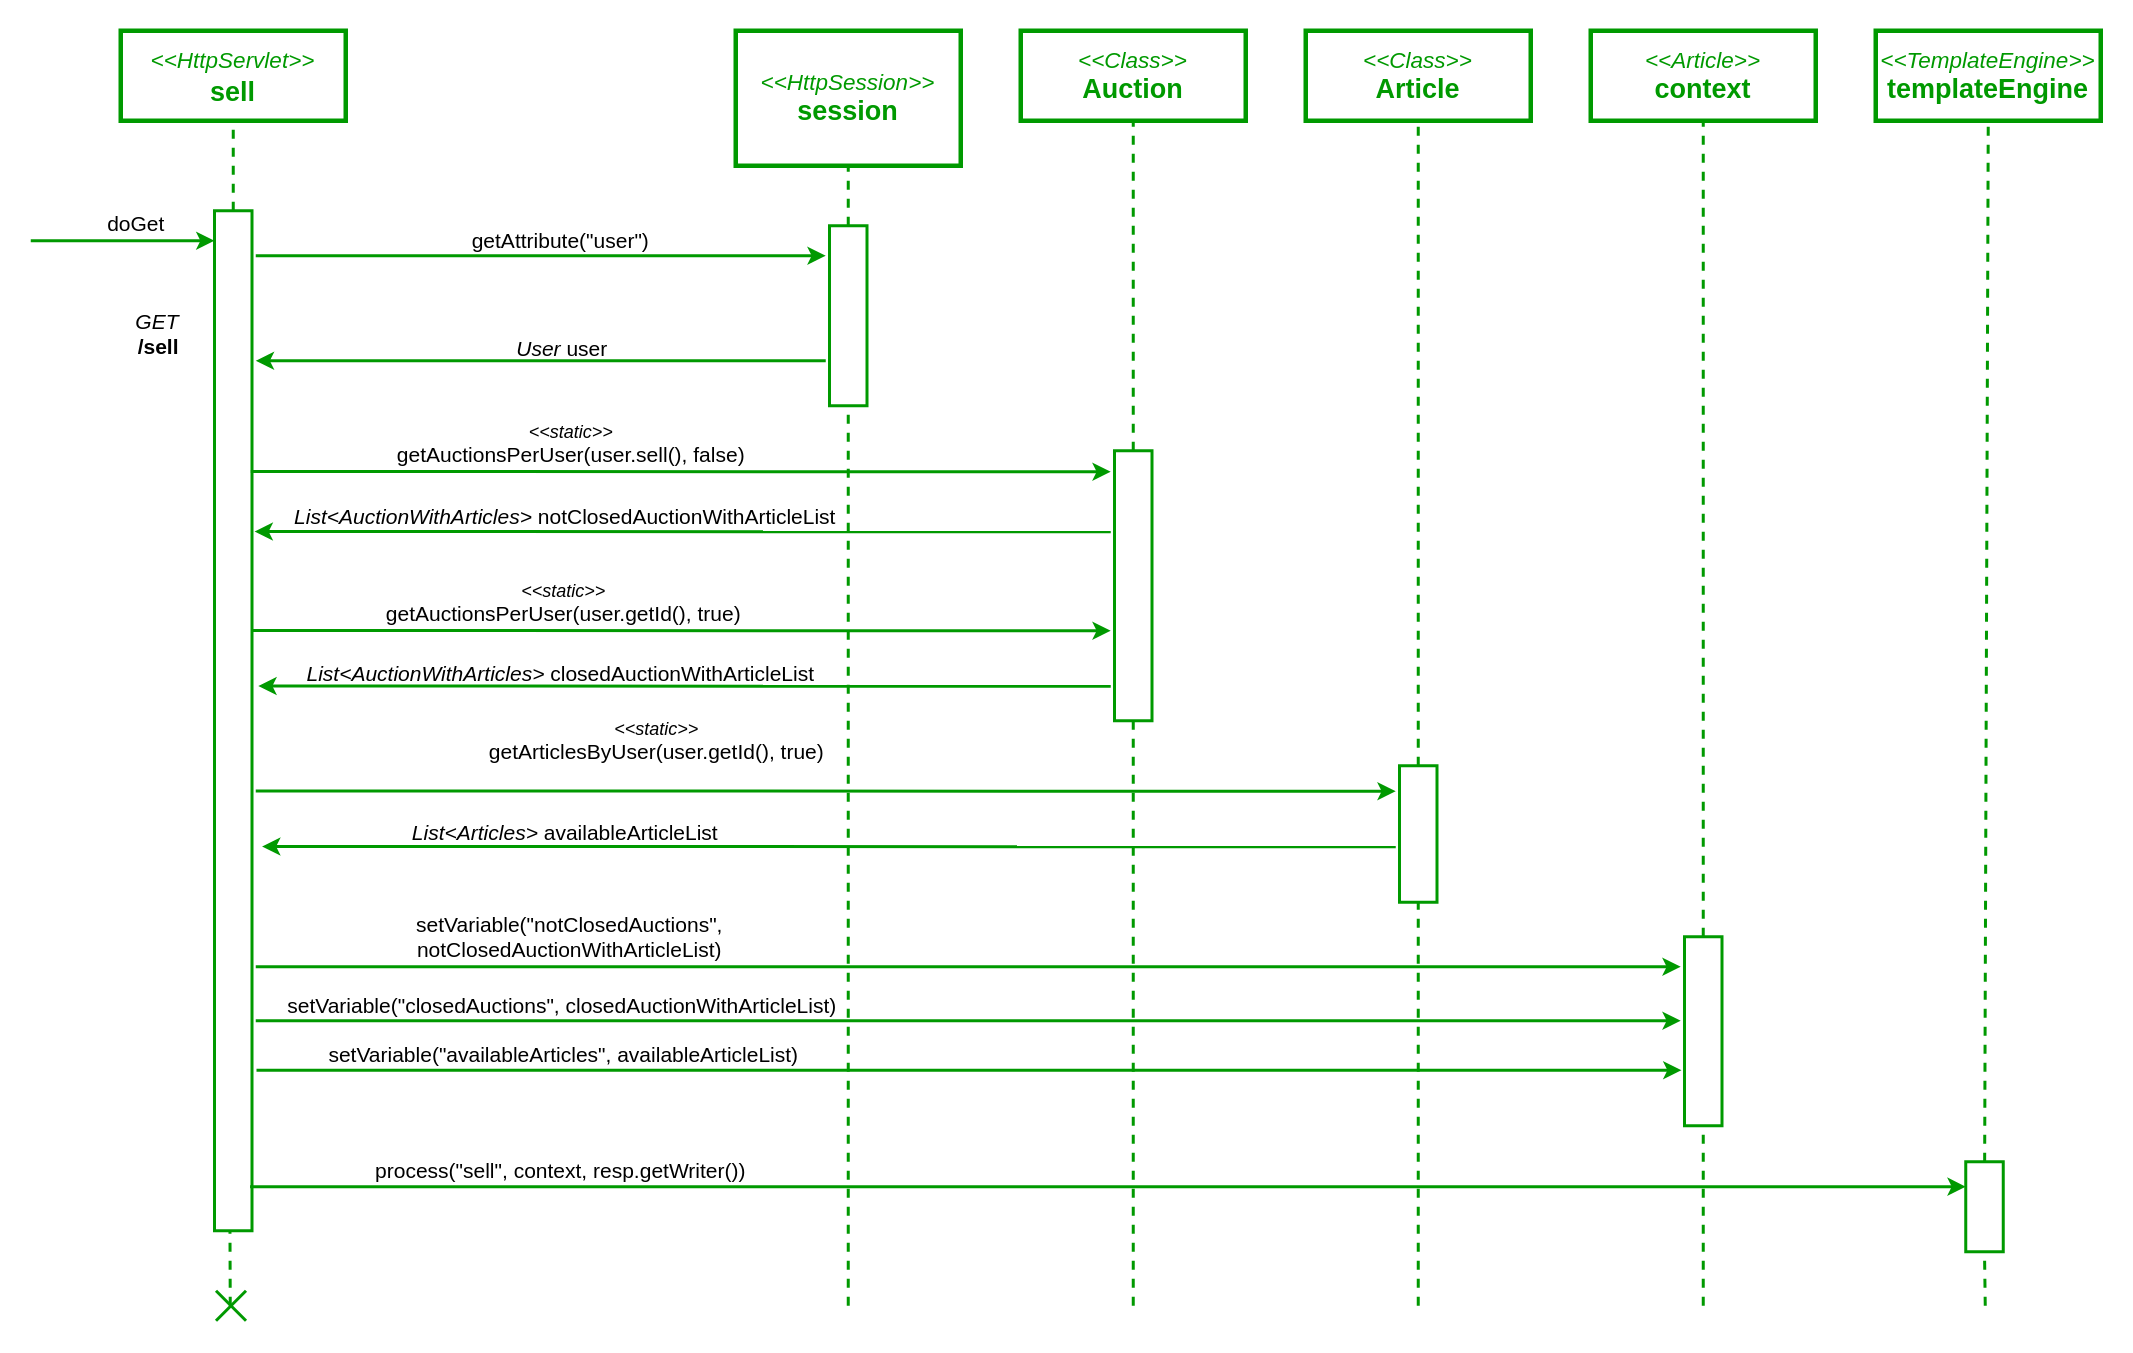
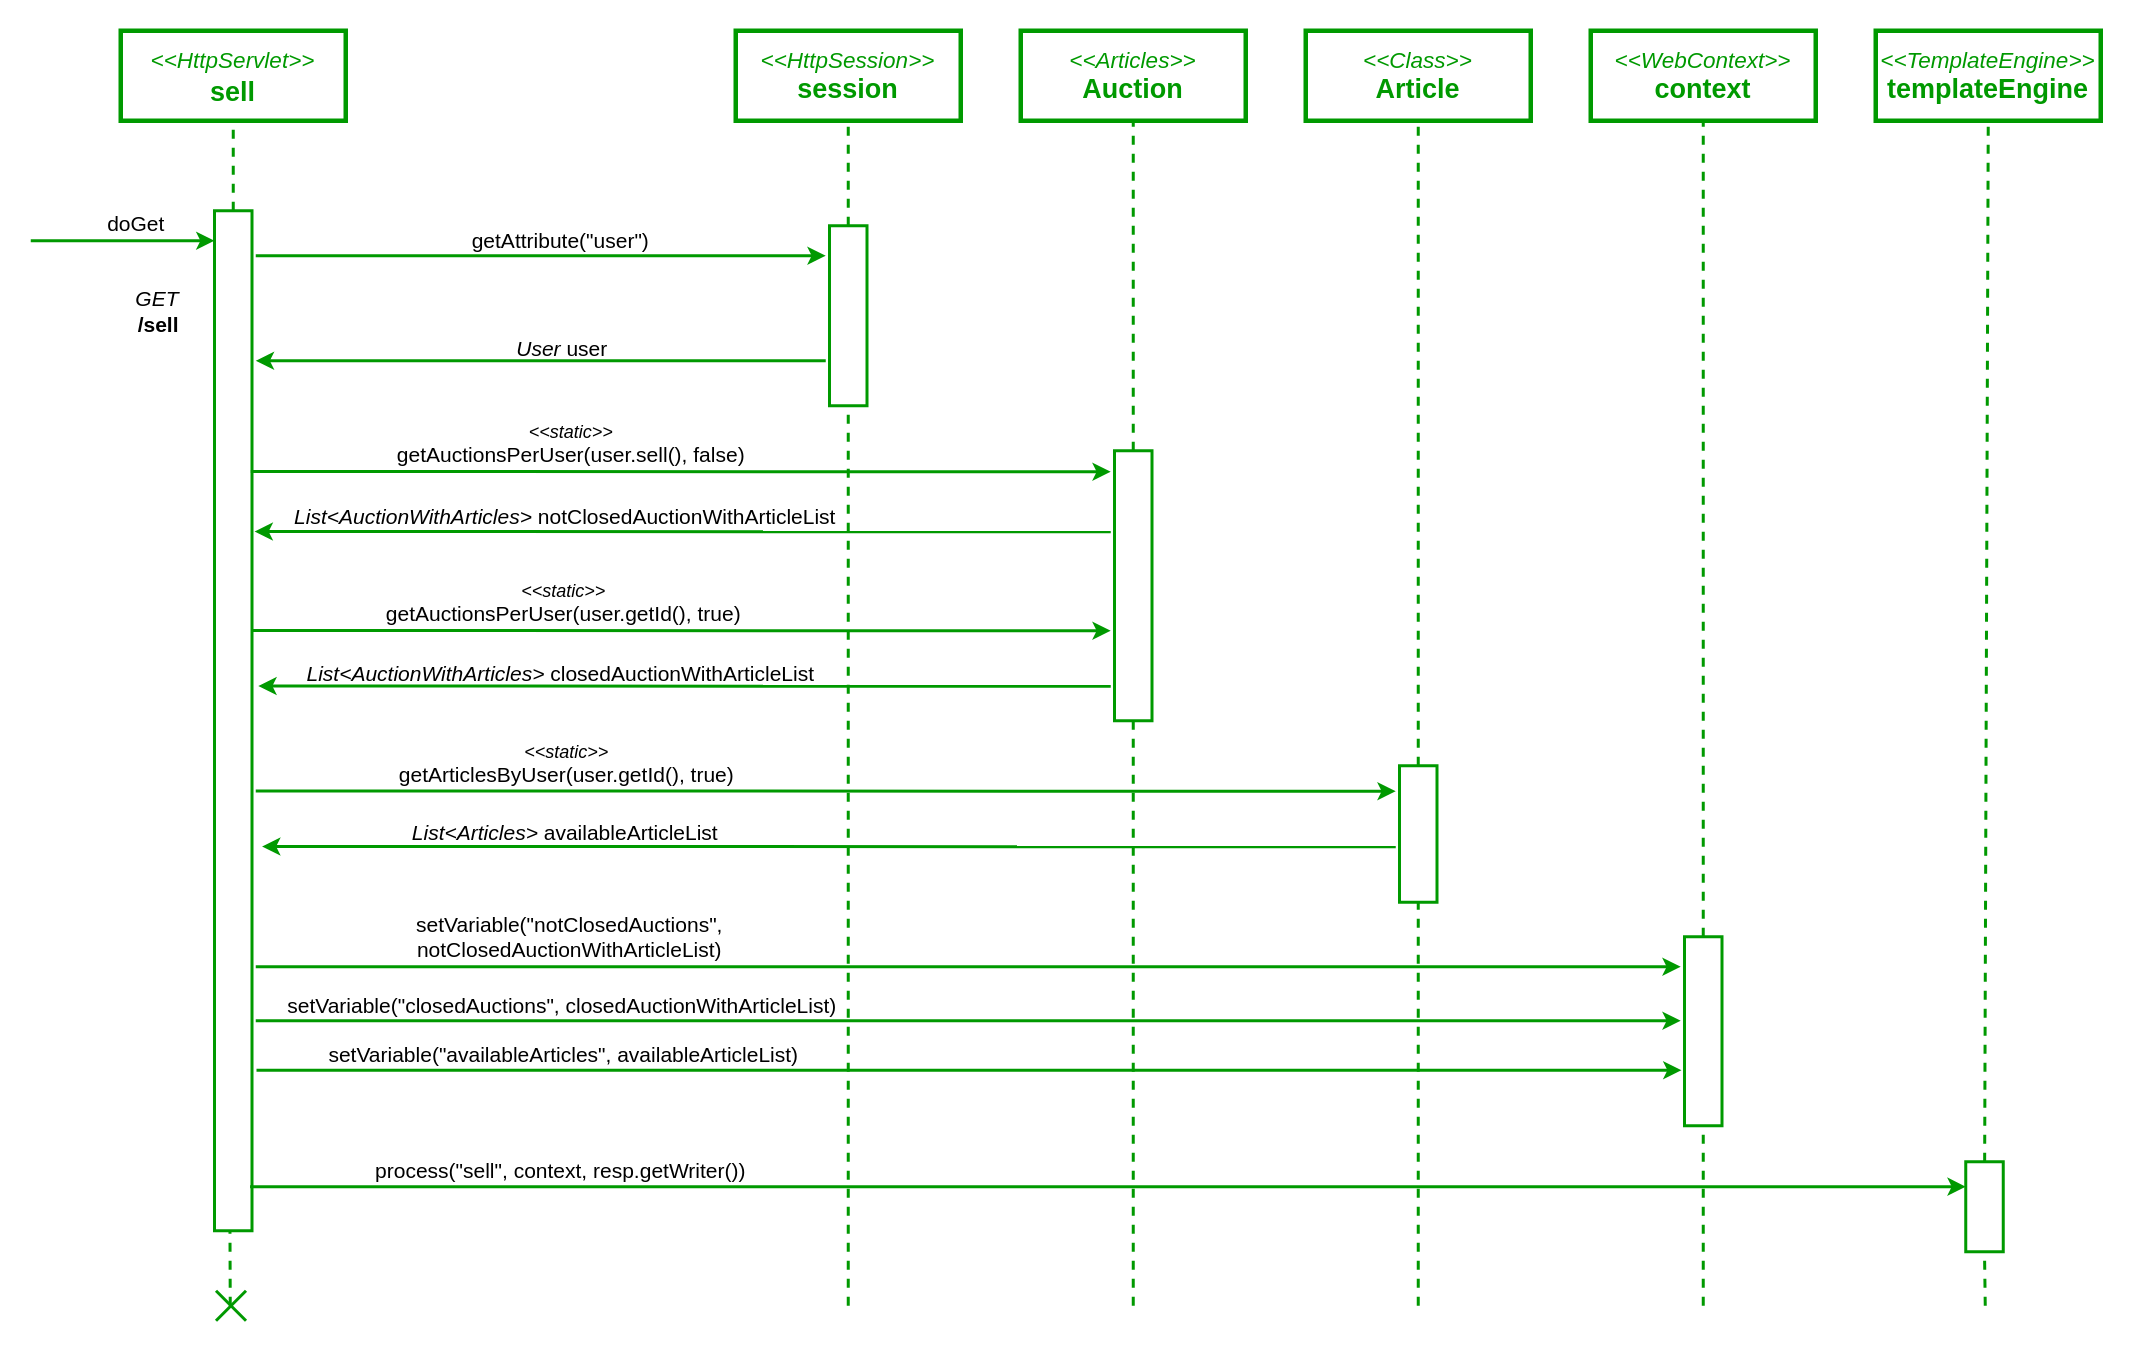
node "<<Class>> Auction": label "<<Class>> Auction" -> "<<Articles>> Auction"
node "<<Article>> context": label "<<Article>> context" -> "<<WebContext>> context"
node "<<HttpSession>> session": size 225x135 -> 225x90
node "GET /sell": moved (143, 334) -> (143, 311)
node "<<static>> getArticlesByUser(user.getId(), true)": moved (657, 742) -> (567, 764)
